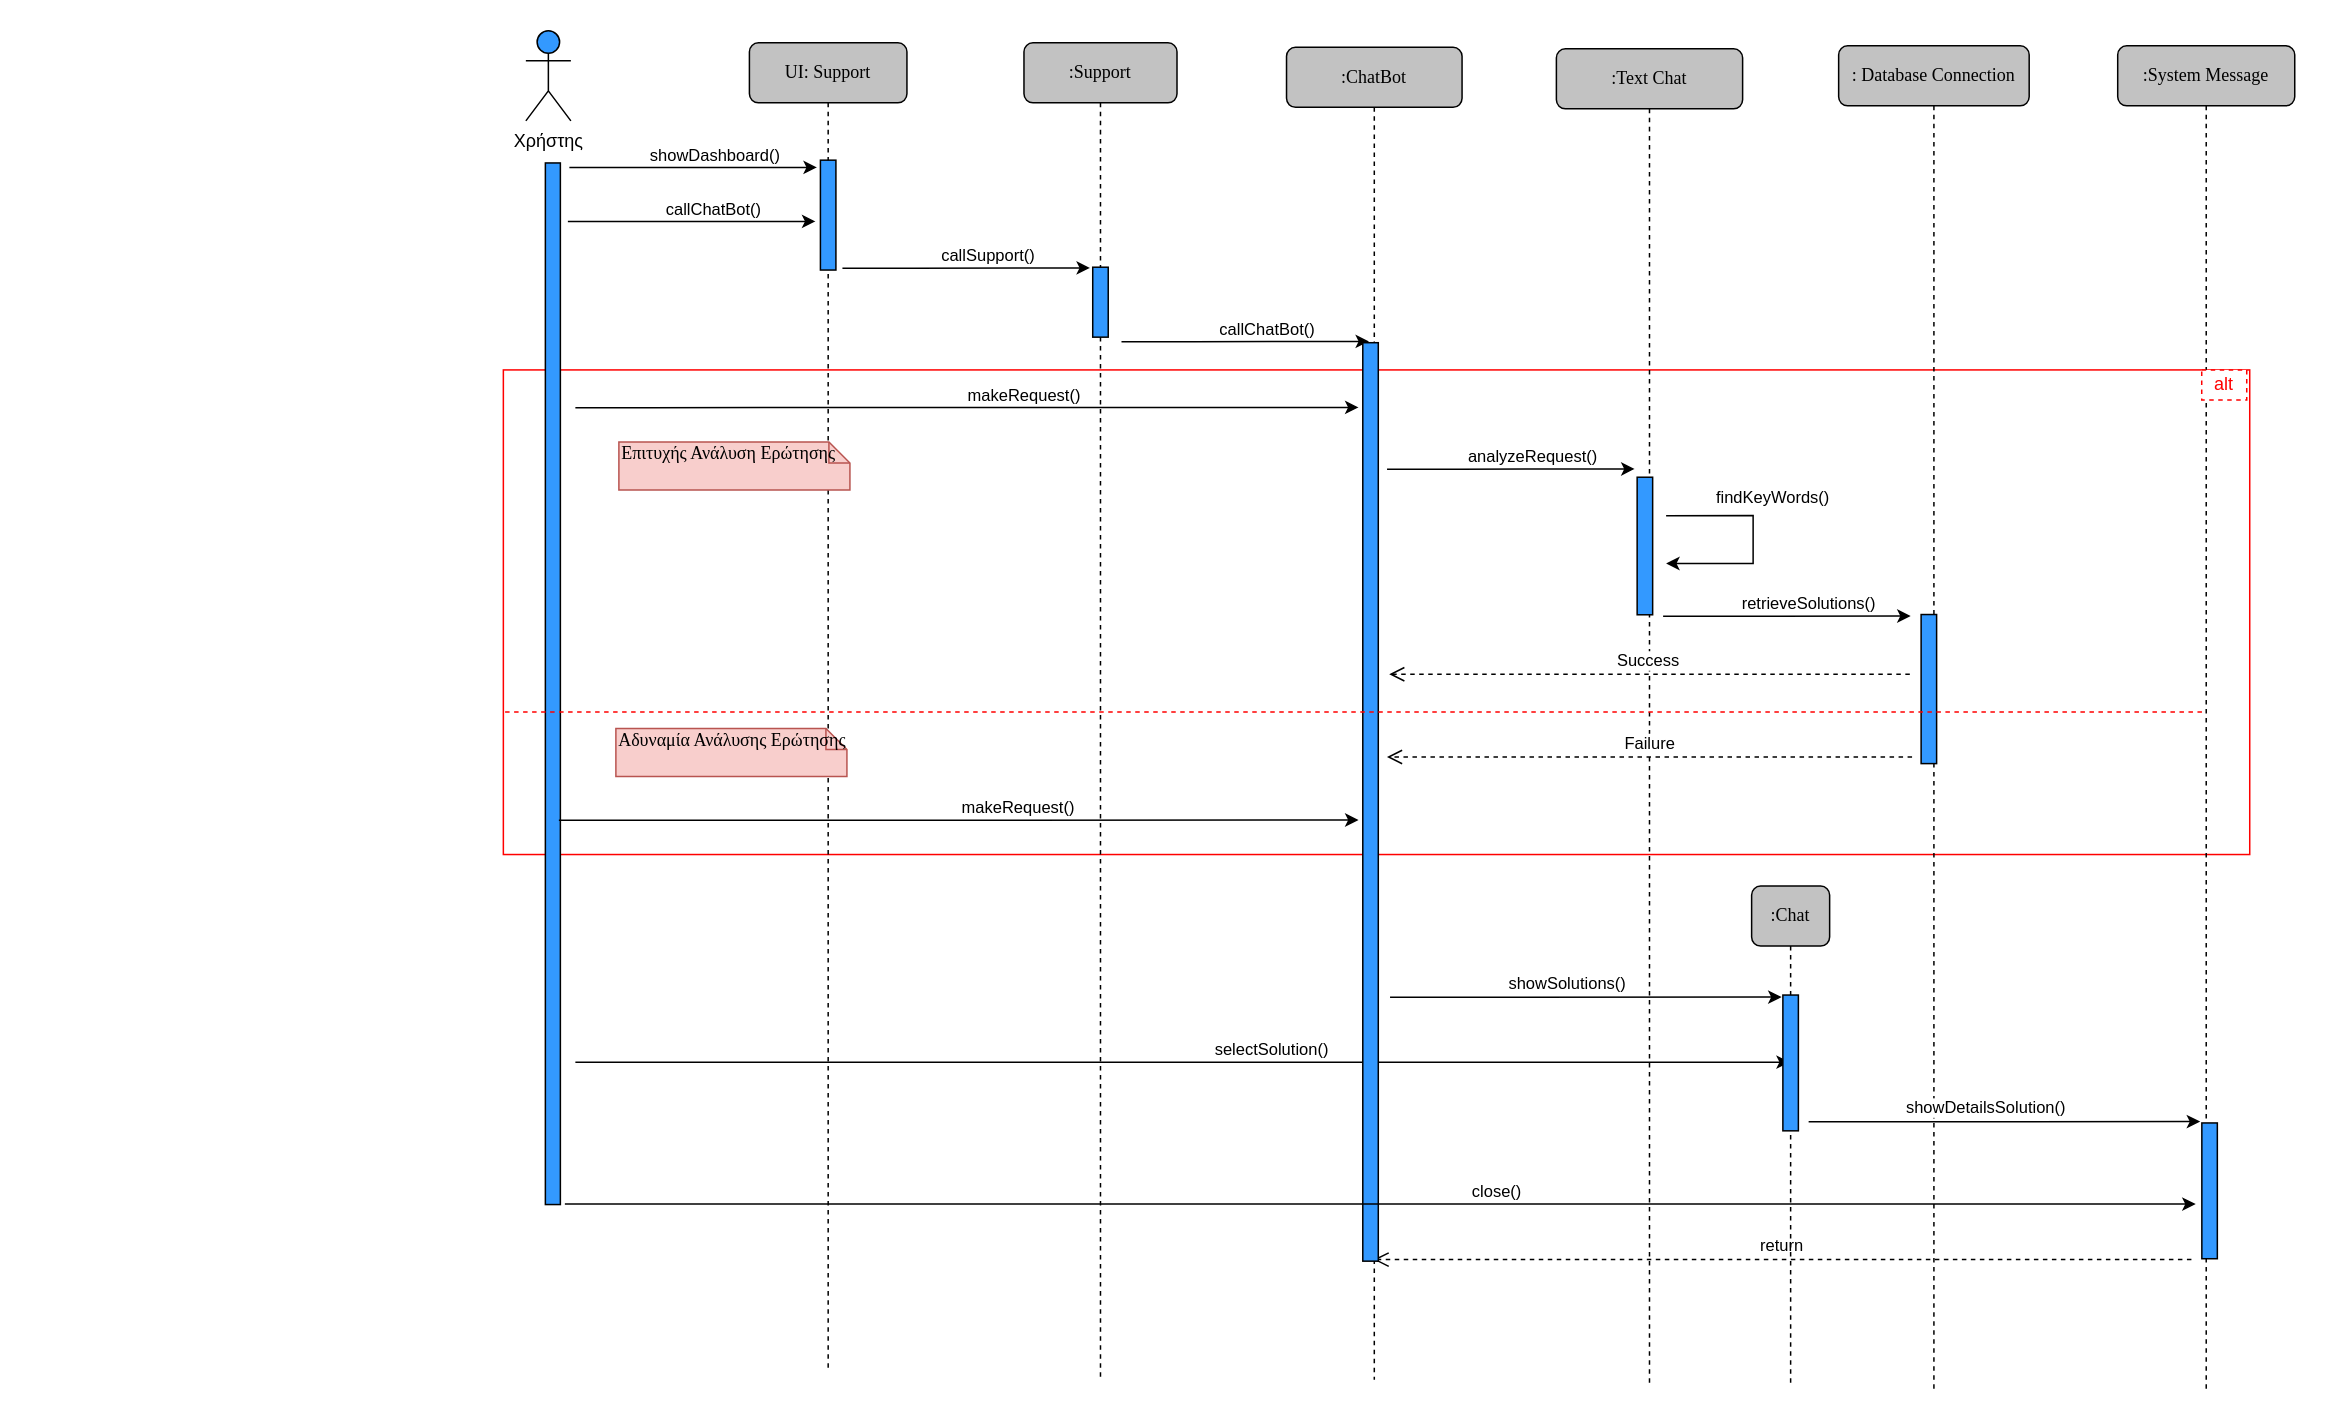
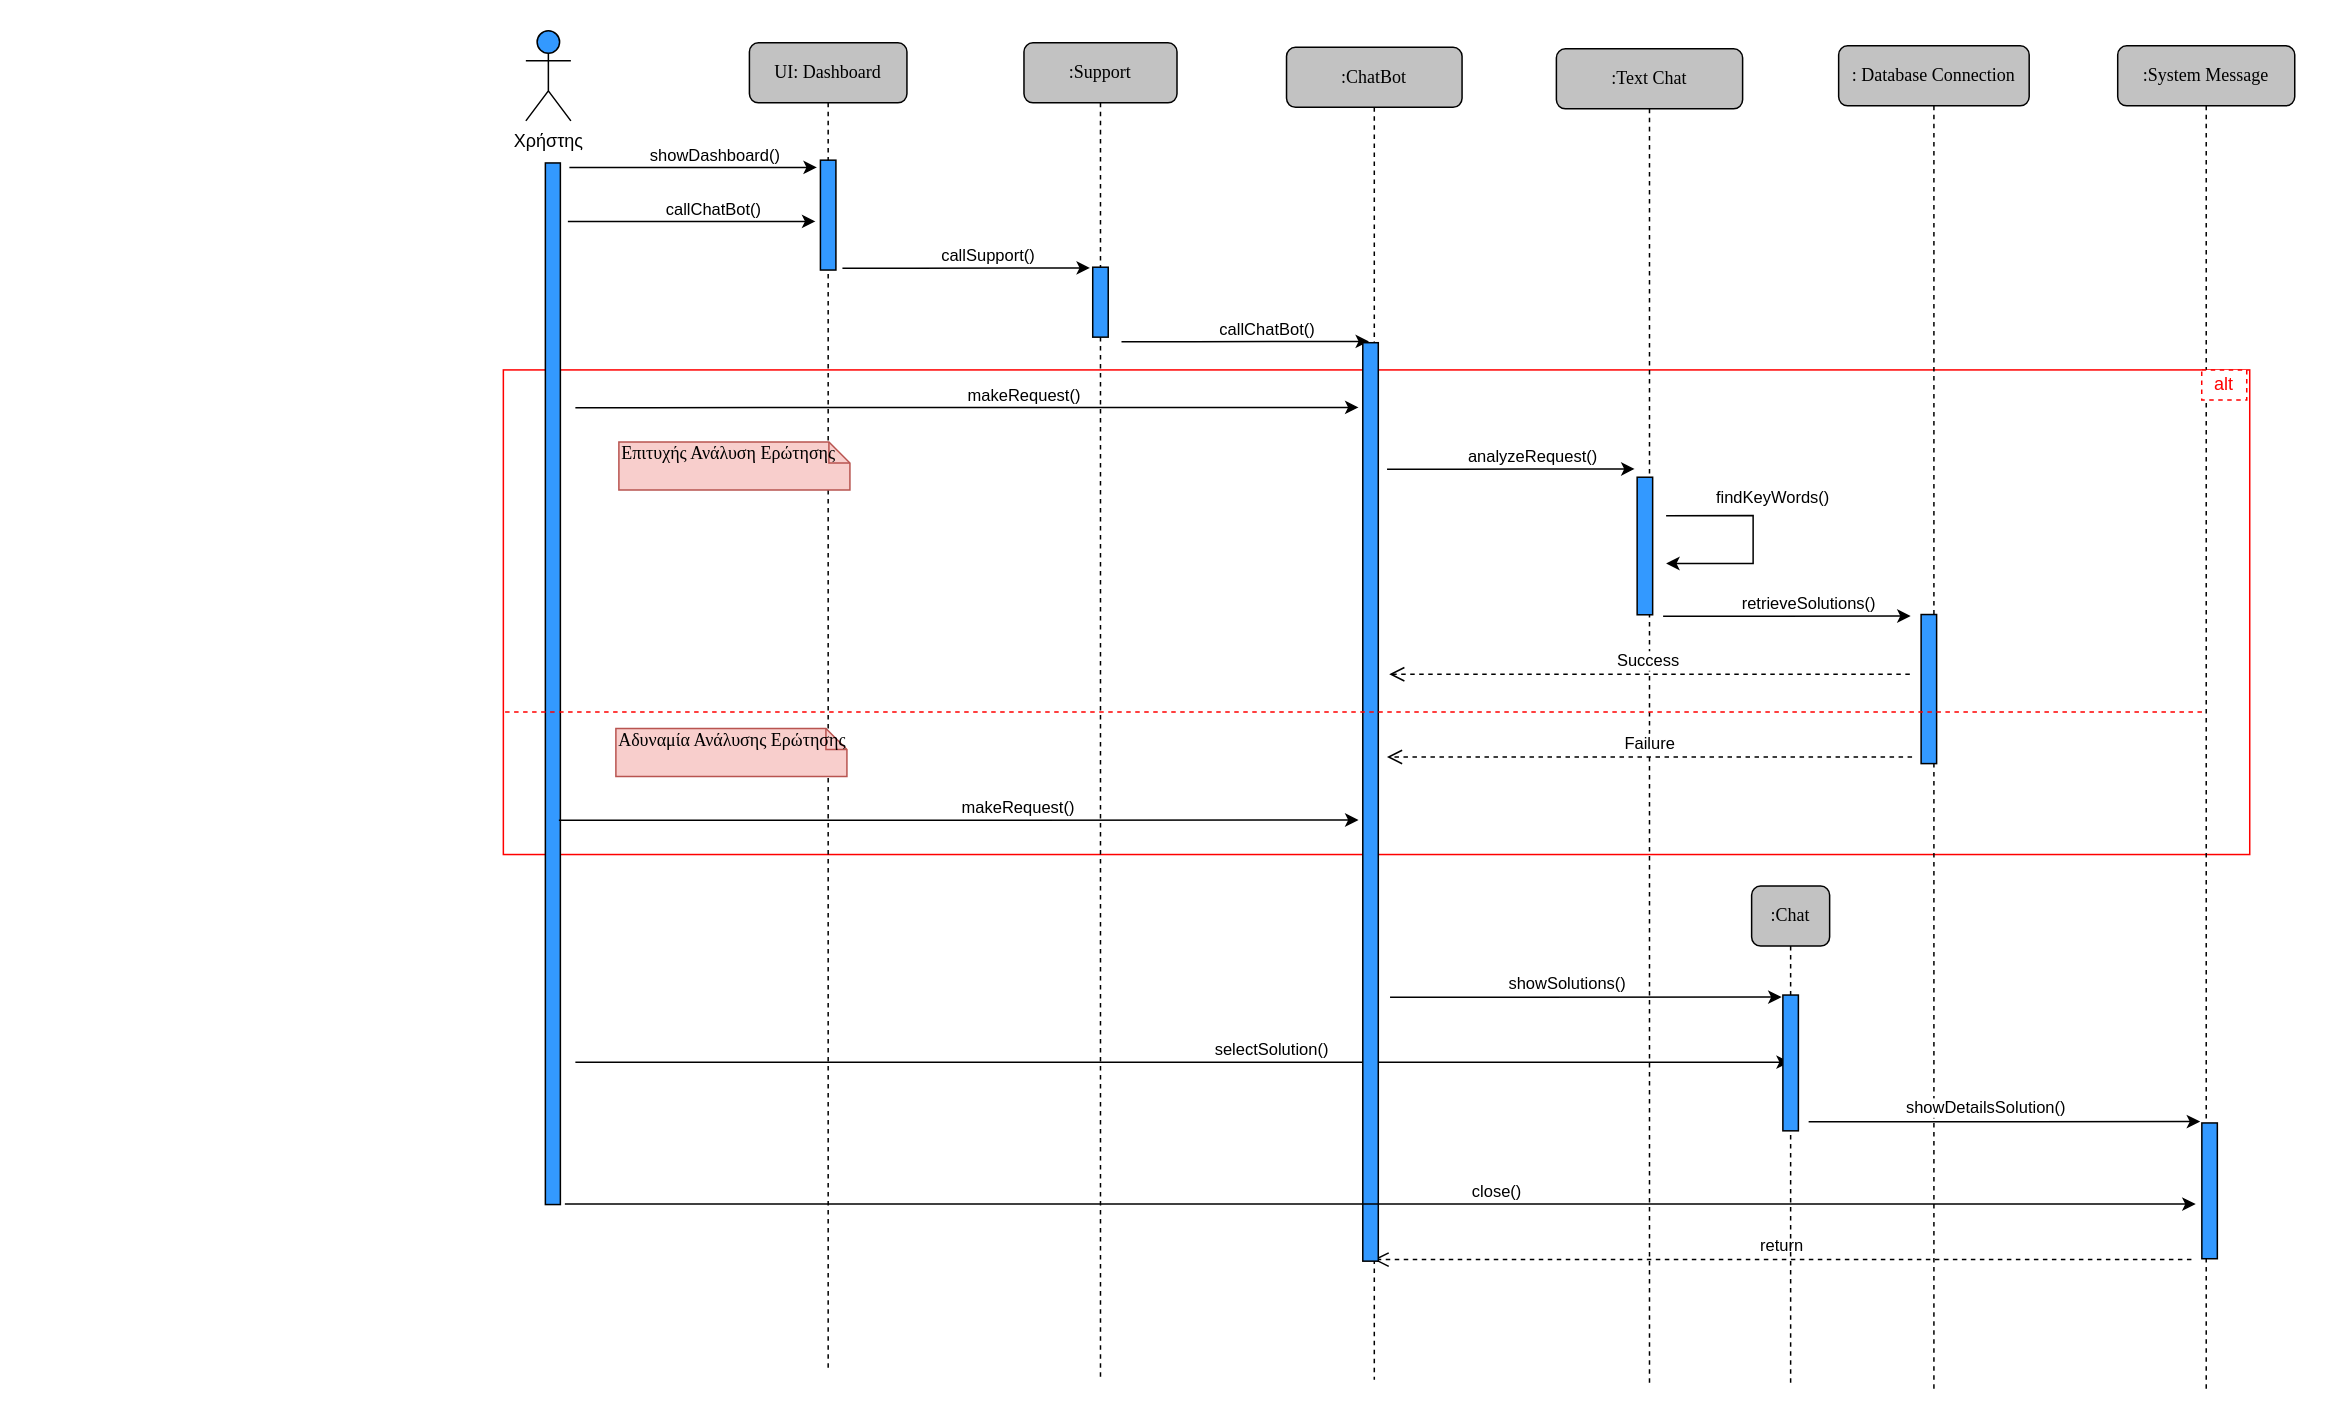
node "UI: Support": label "UI: Support" -> "UI: Dashboard"
